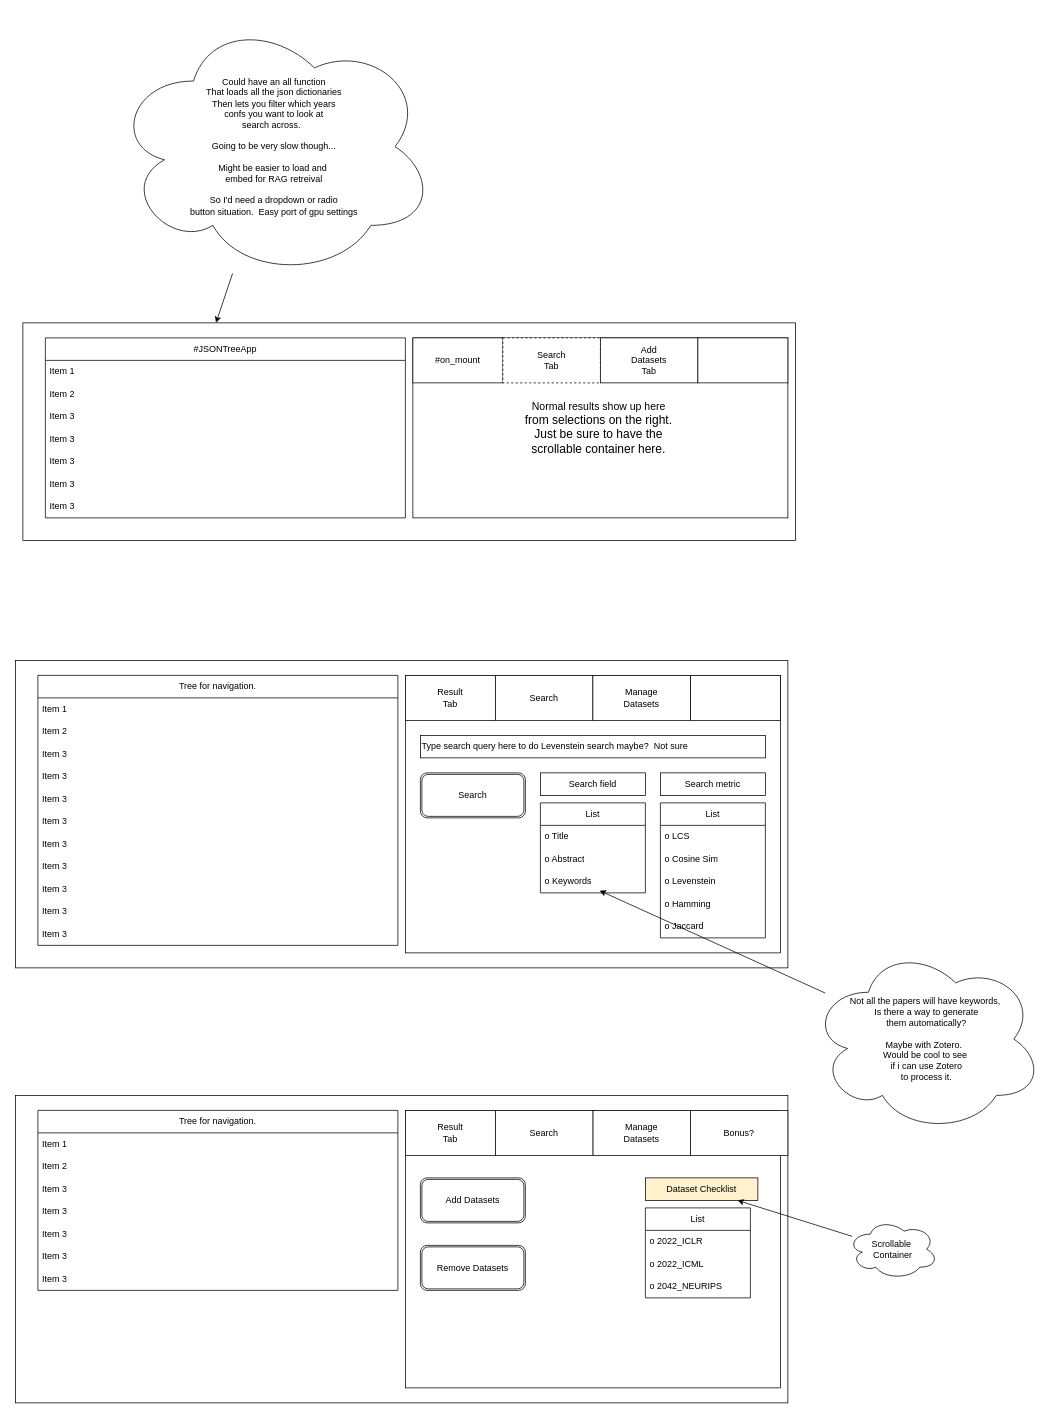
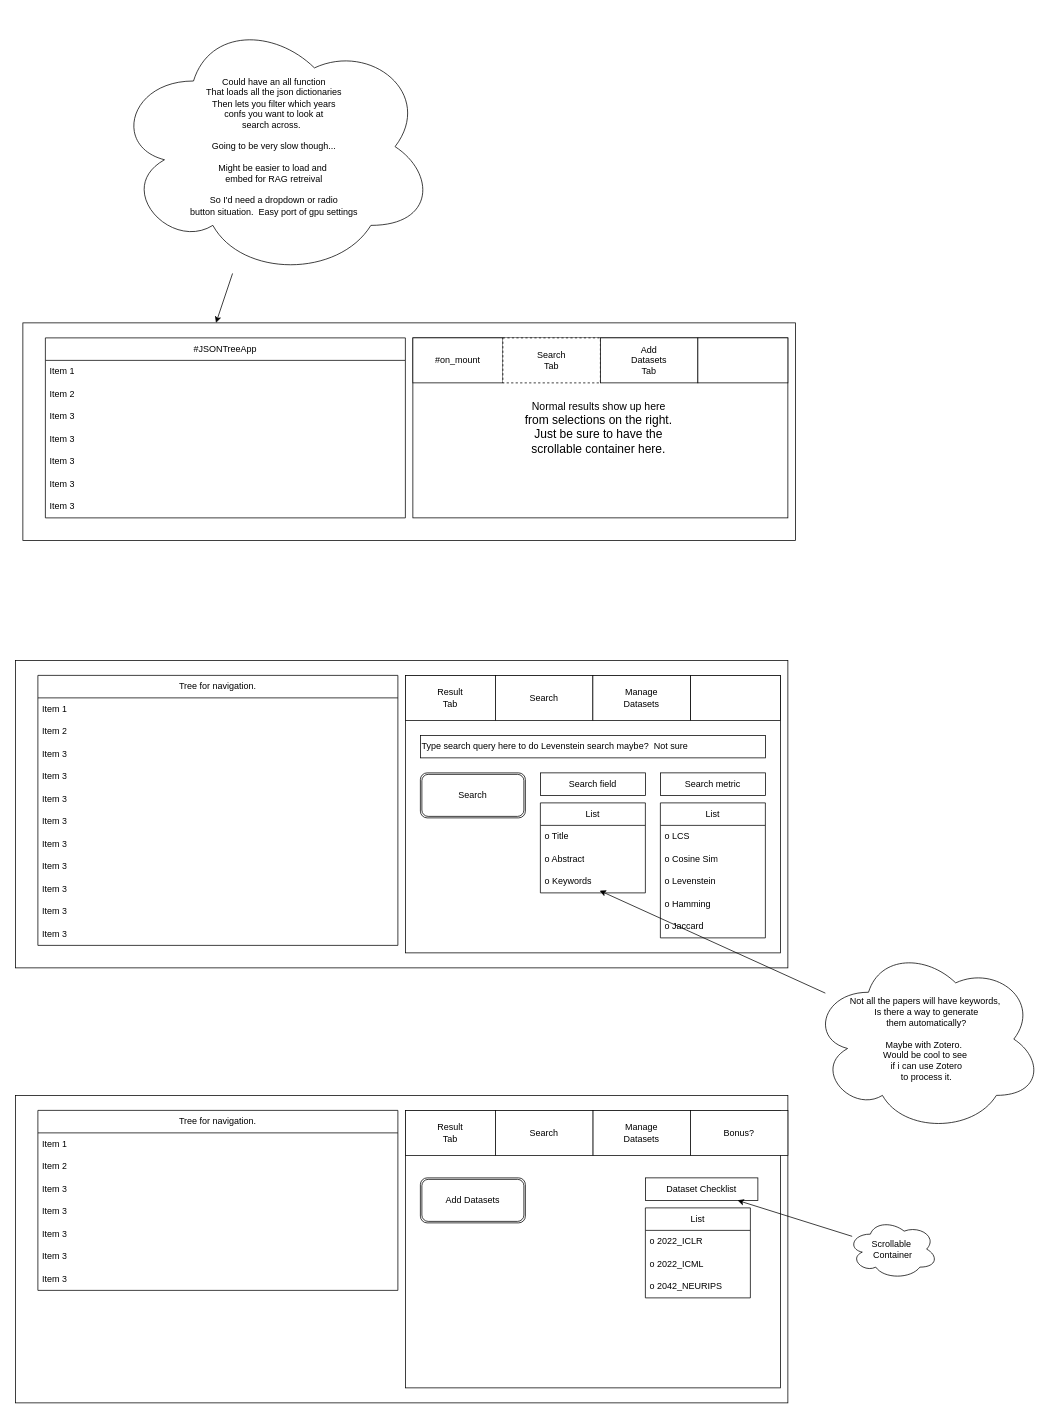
node "Dataset Checklist": fillcolor #fff2cc -> #ffffff
node "Remove Datasets": removed
